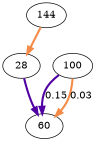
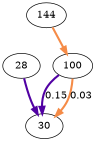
edge "144" -> "28": now "144" -> "100"
node "60": label "60" -> "30"
